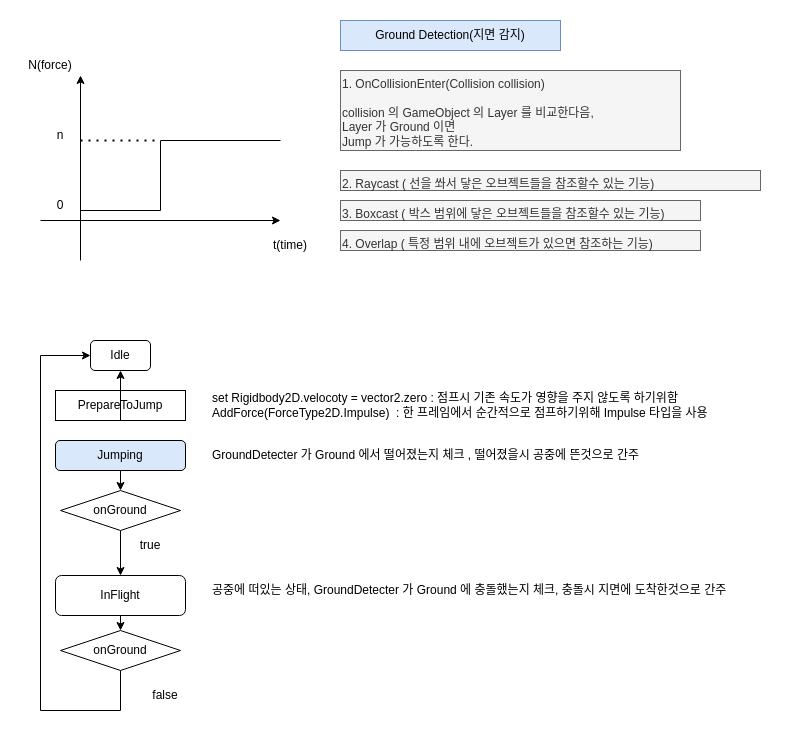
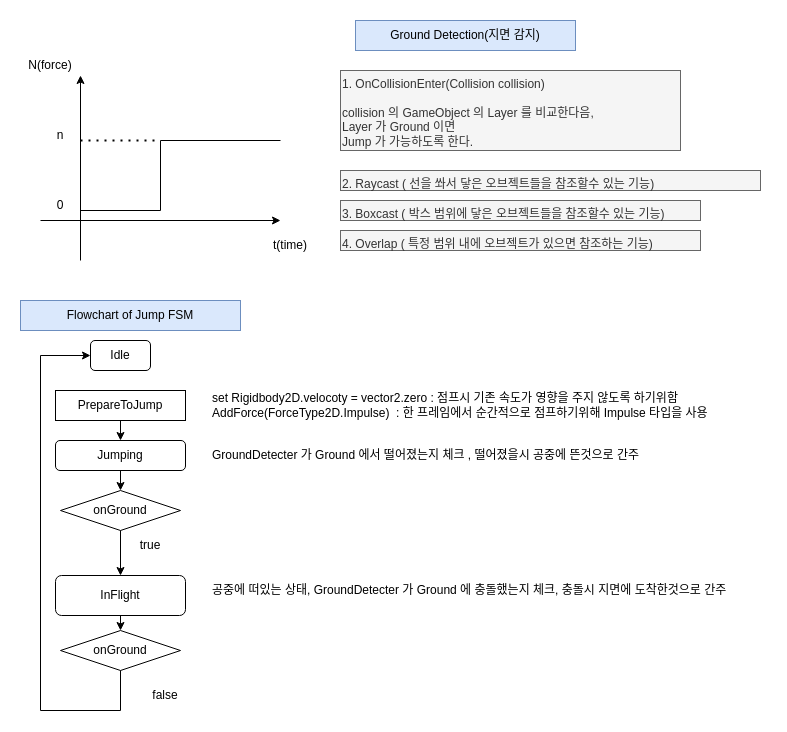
node "Ground Detection(지면 감지)": moved (451, 36) -> (466, 36)
node "Flowchart of Jump FSM": added
edge "PrepareToJump" -> "Idle": now "PrepareToJump" -> "Jumping"
node "Jumping": fillcolor #dae8fc -> #ffffff
